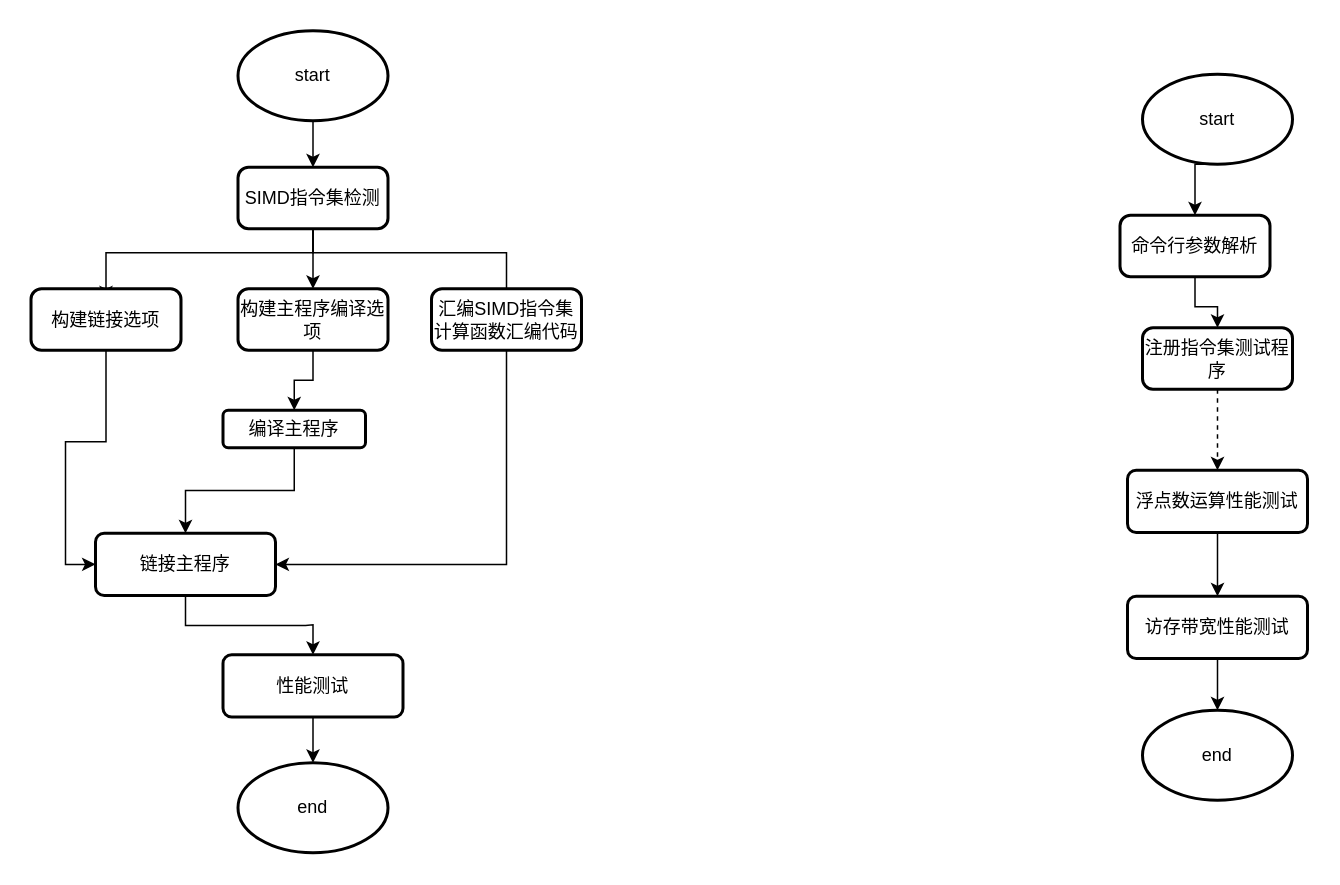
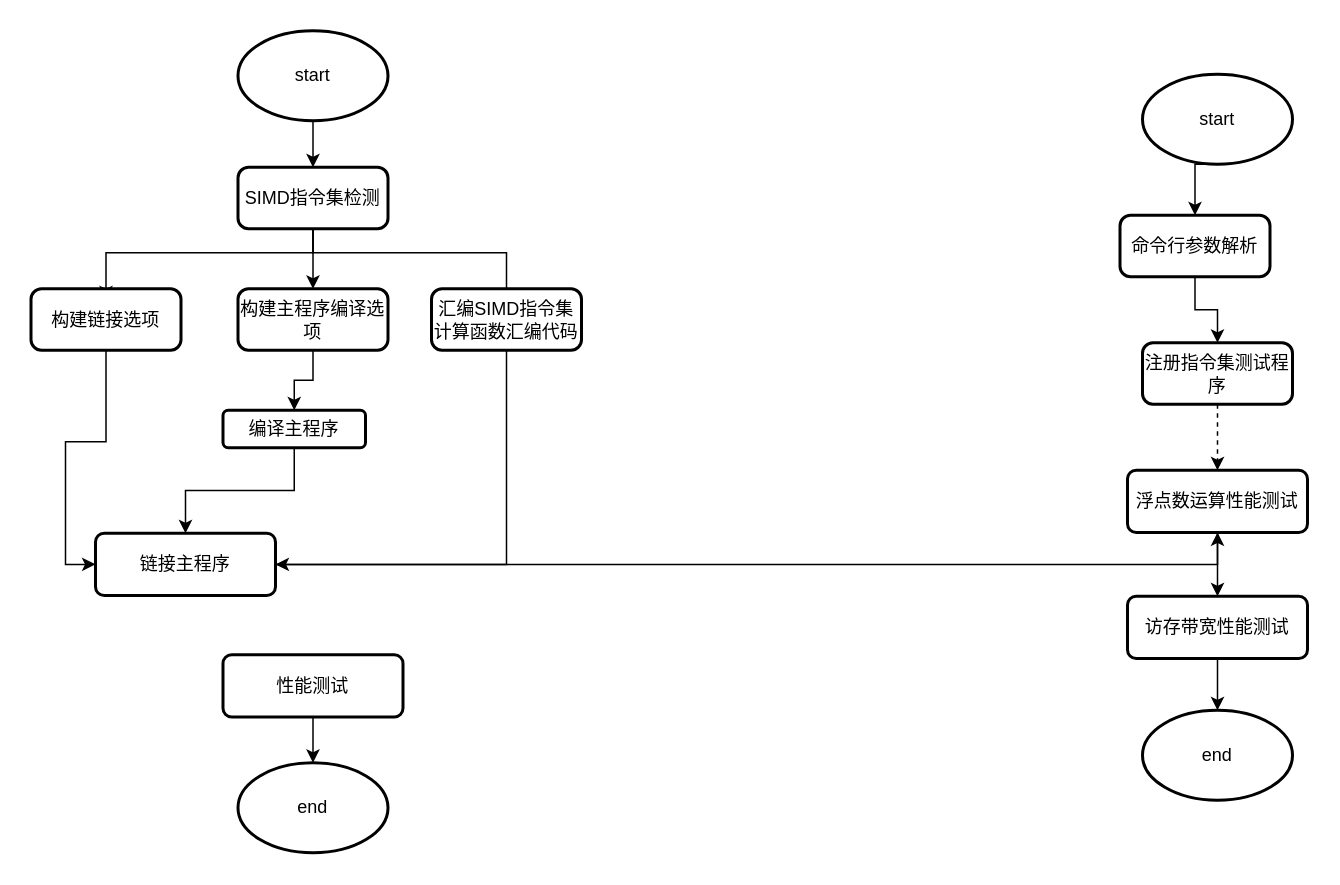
node "注册指令集测试程序": moved (1217, 359) -> (1217, 374)
edge "链接主程序" -> "性能测试": now "链接主程序" -> "浮点数运算性能测试"
